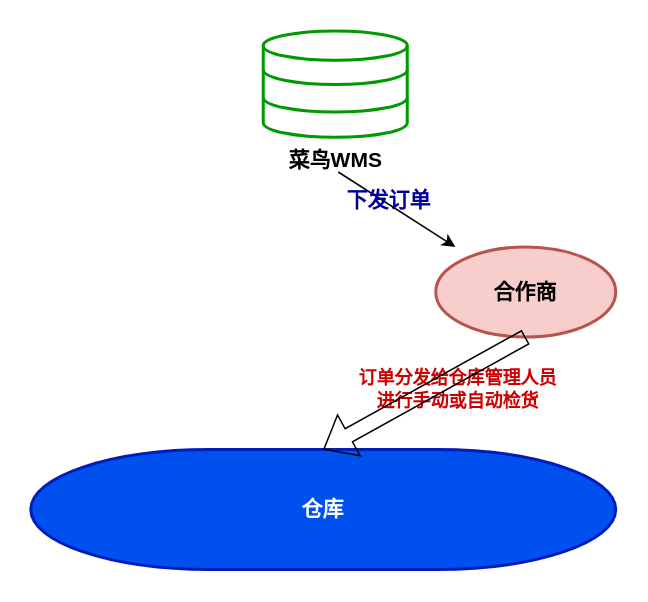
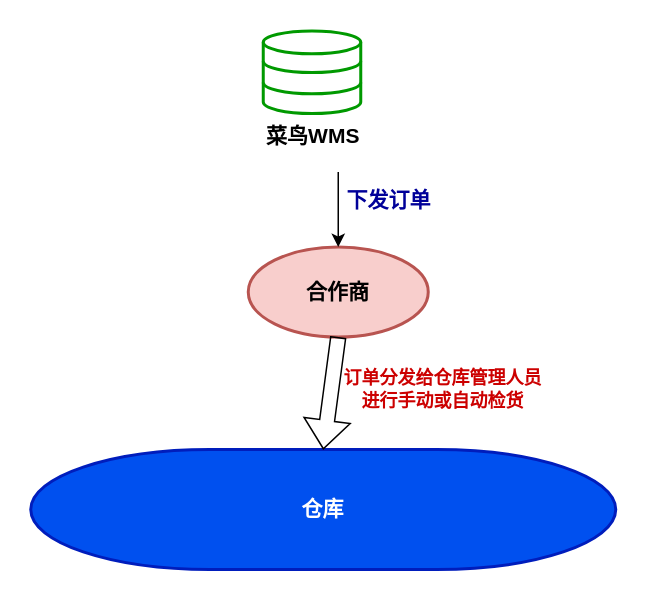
node "菜鸟WMS": size 144x106 -> 98x83
node "合作商": moved (526, 292) -> (338, 292)
node "订单分发给仓库管理人员进行手动或自动检货": moved (458, 389) -> (443, 389)
